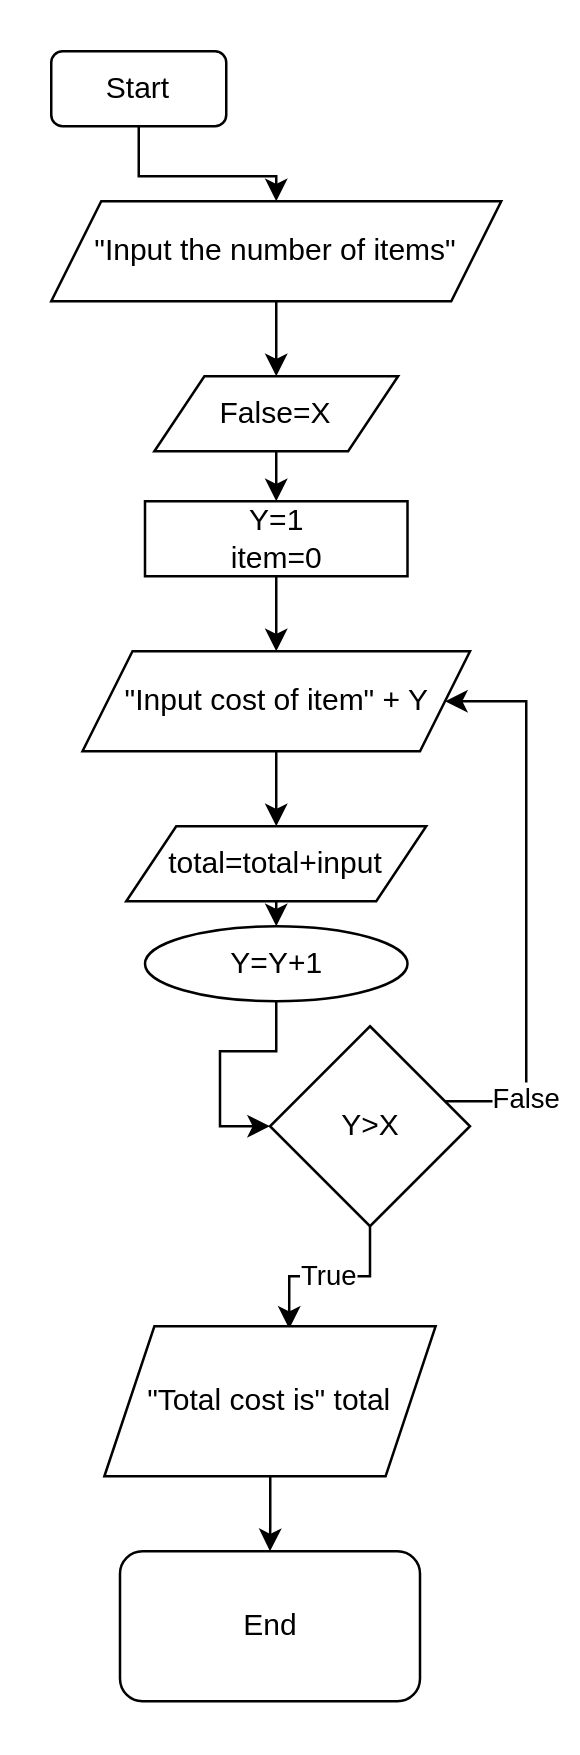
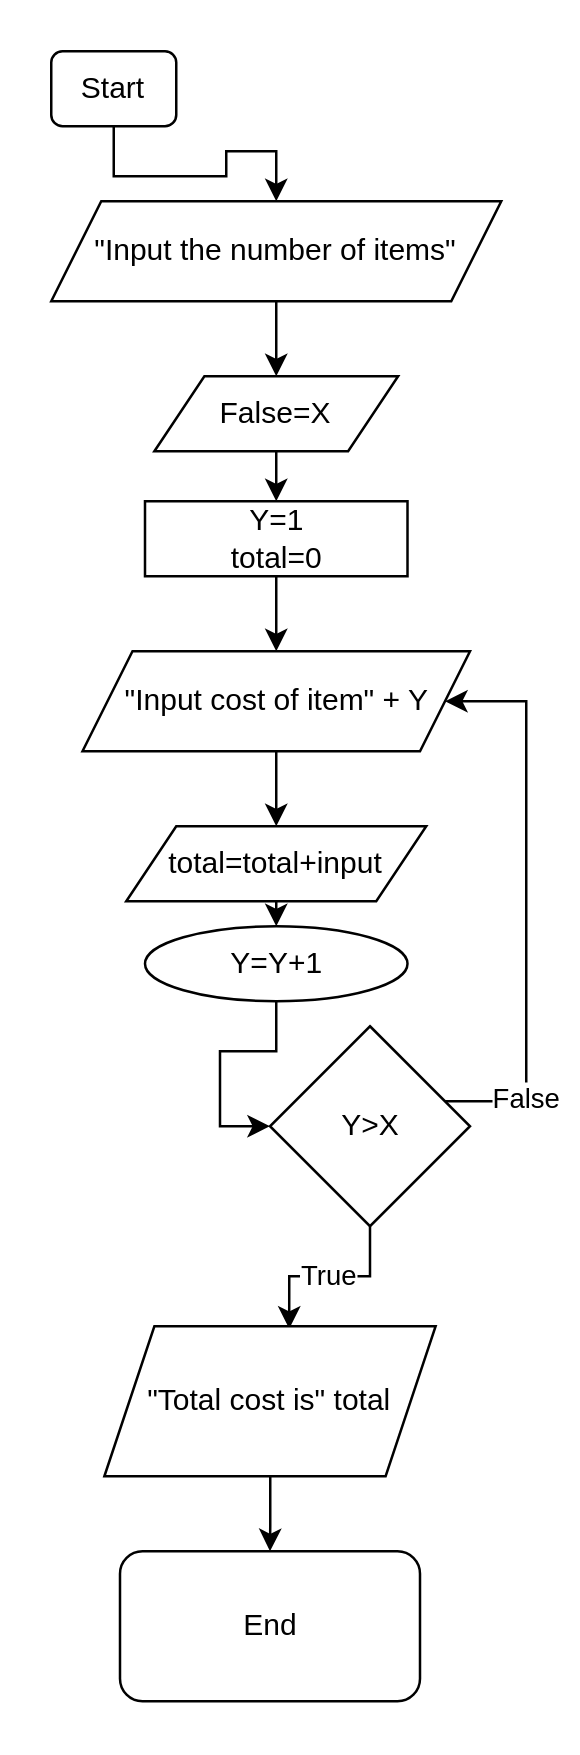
node "Start": size 175x75 -> 125x75
node "Y=1 item=0": label "Y=1 item=0" -> "Y=1 total=0"
